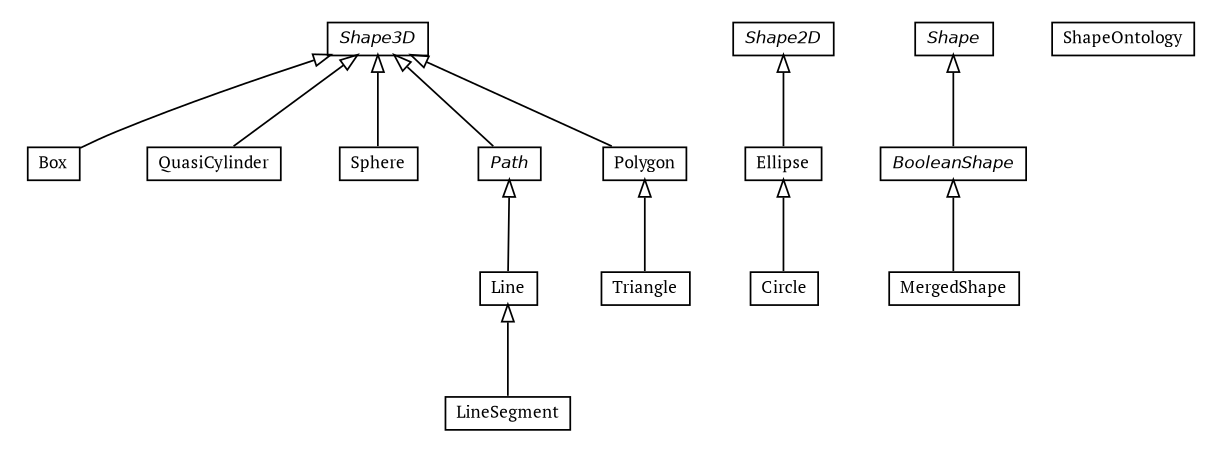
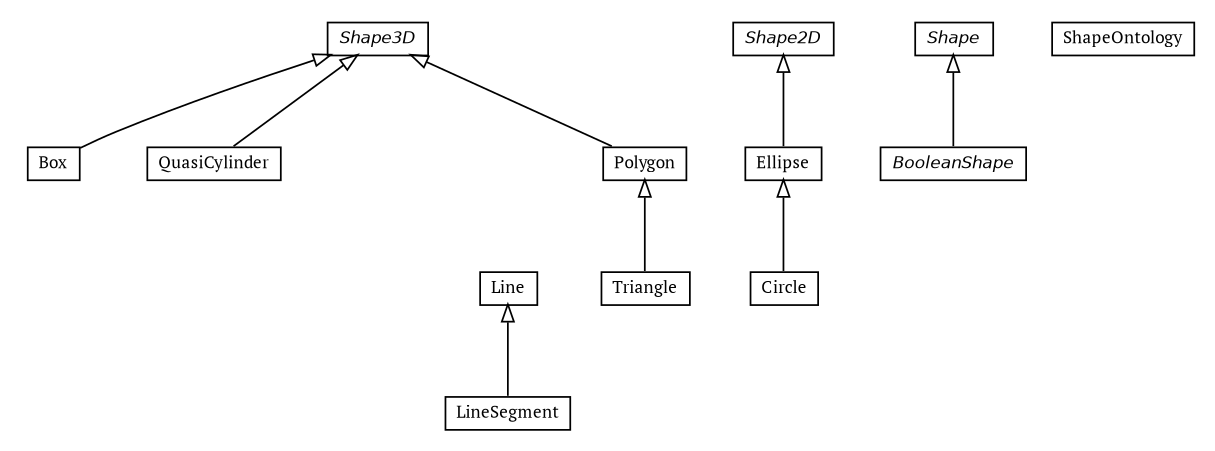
node "Sphere": removed
node "Path": removed
node "MergedShape": removed
